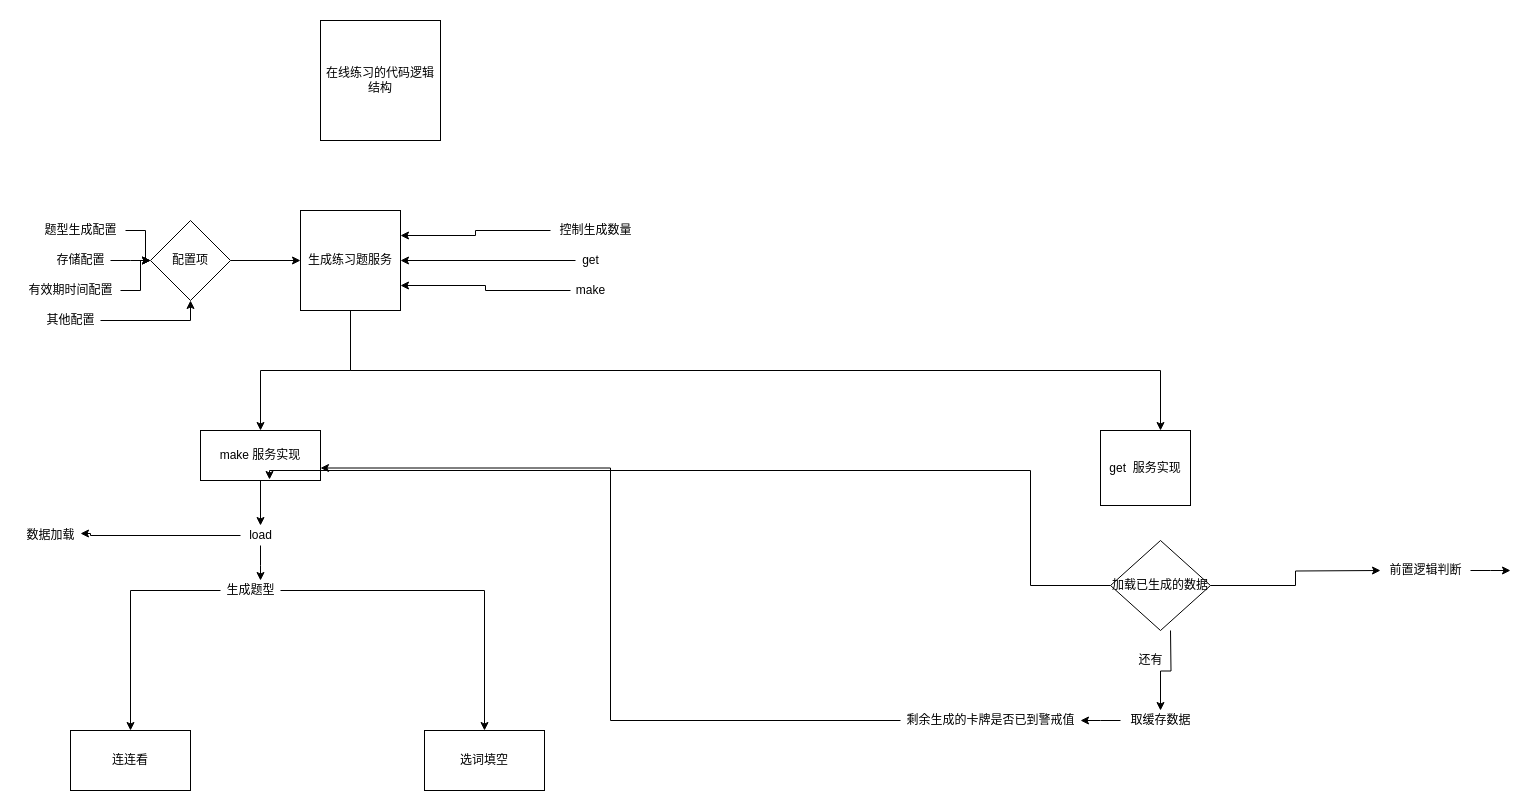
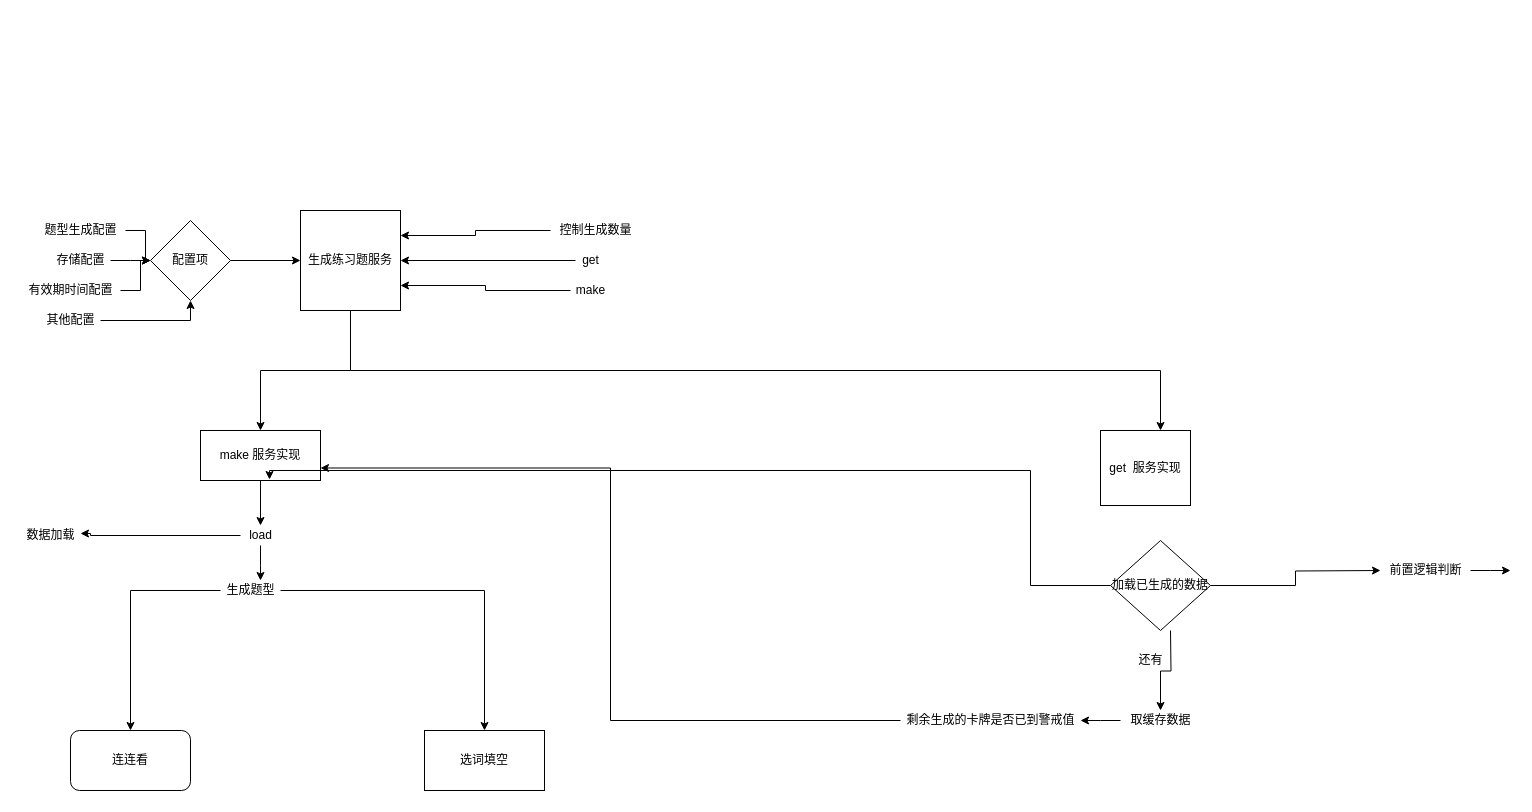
node "在线练习的代码逻辑结构": removed
node "连连看": shape rectangle -> rounded rectangle
